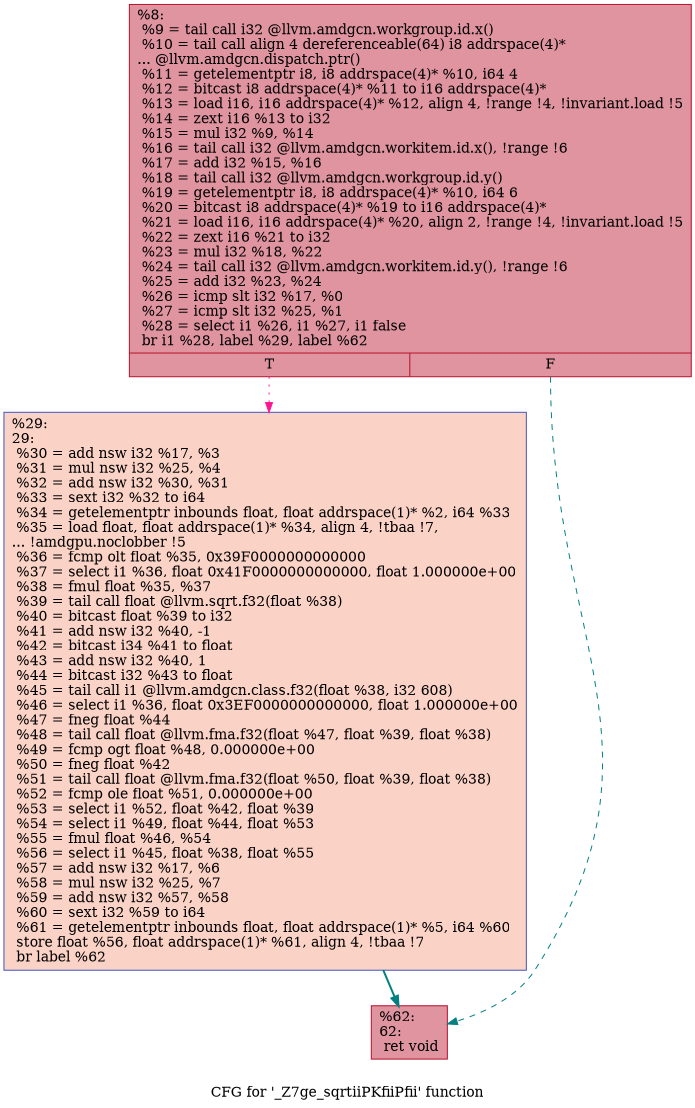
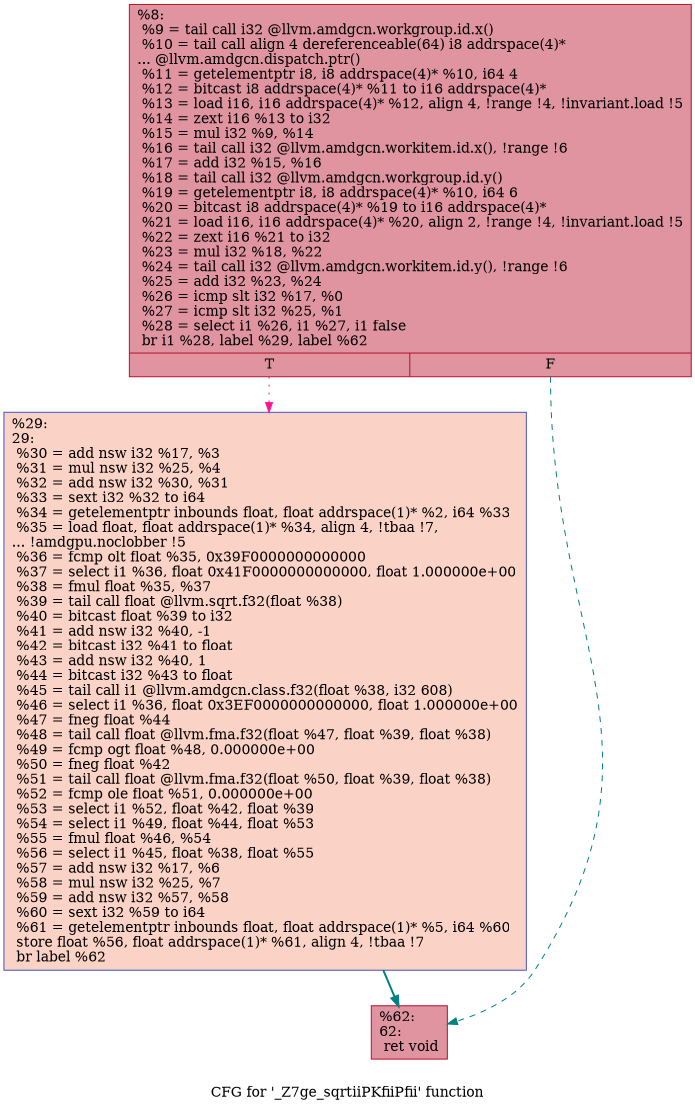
node "%29:": text "%42 = bitcast i34 %41 to float" -> "%42 = bitcast i32 %41 to float"
